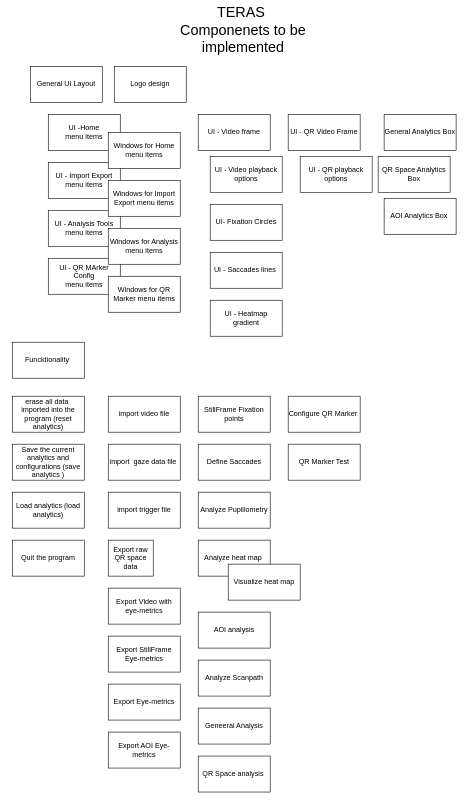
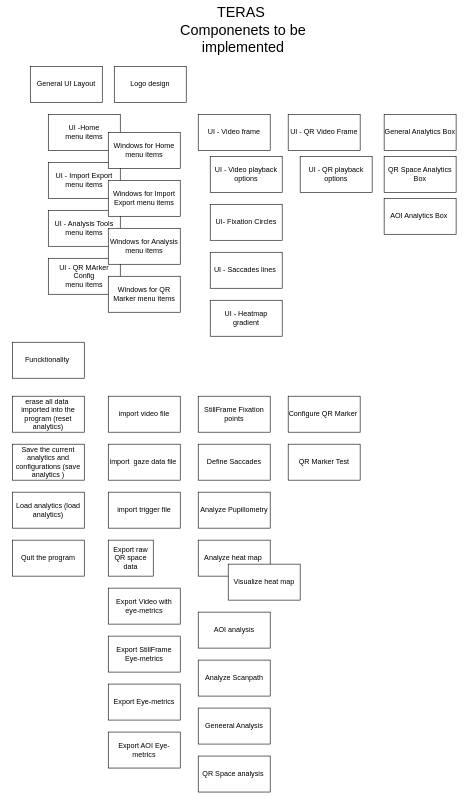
node "QR Space Analytics Box": moved (414, 174) -> (420, 174)
